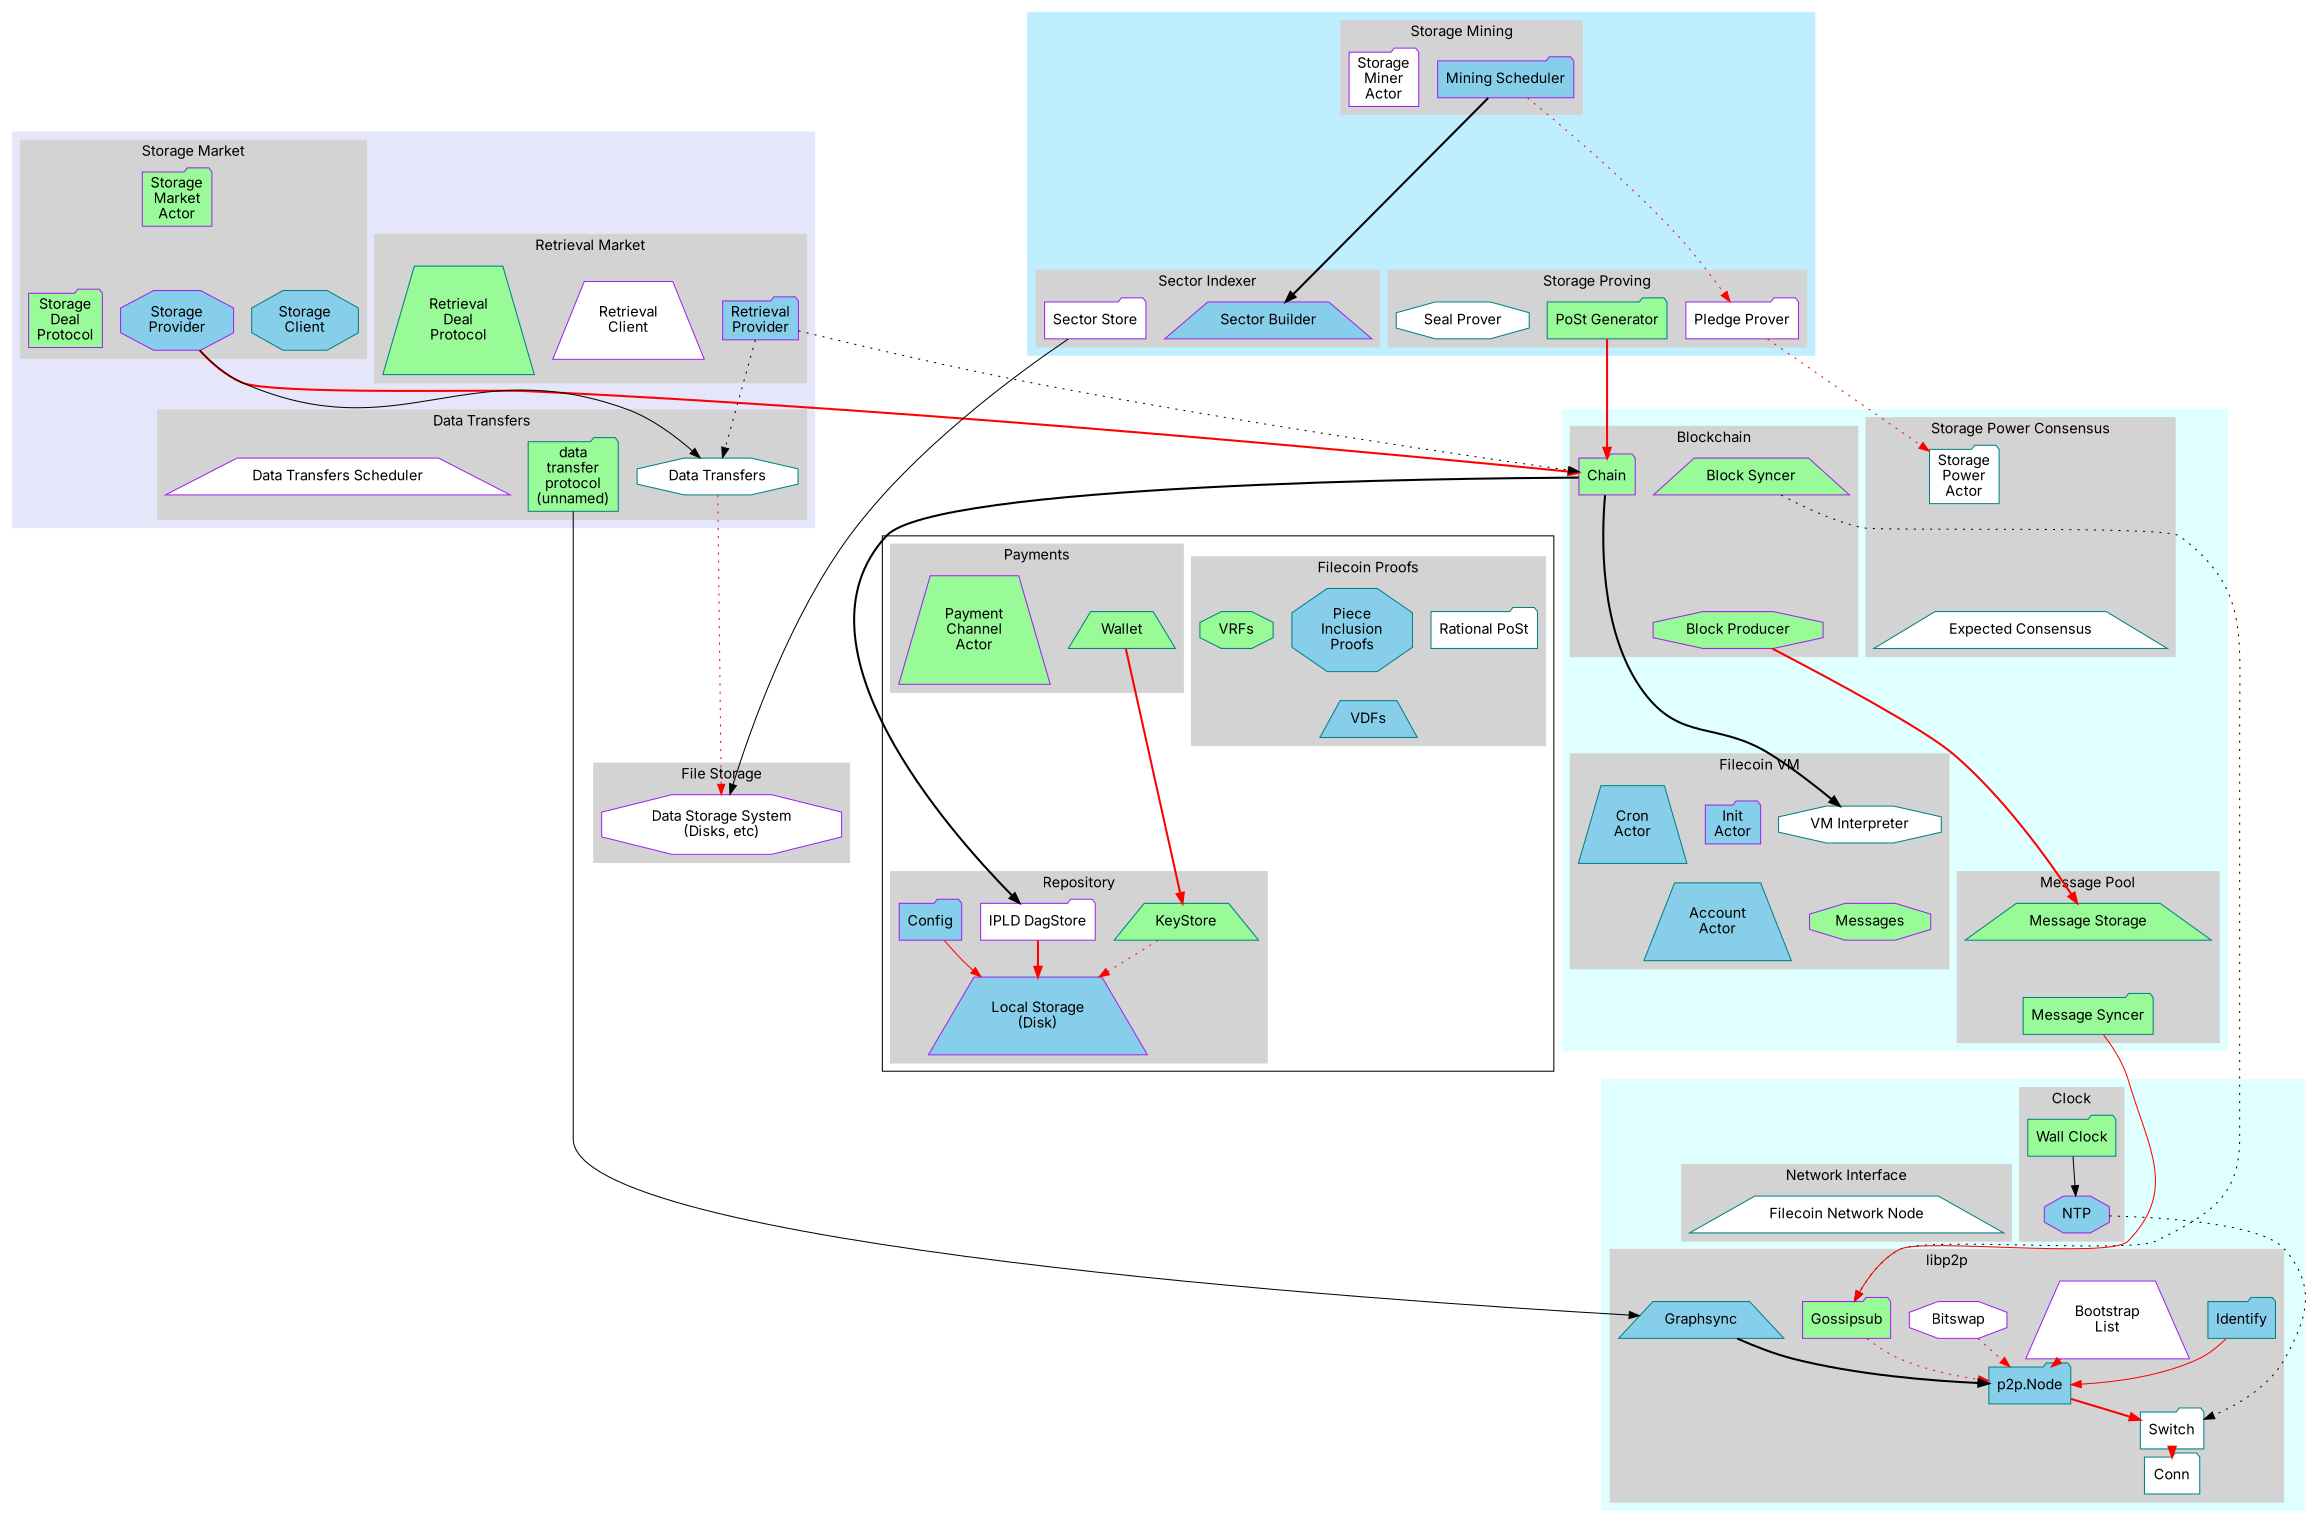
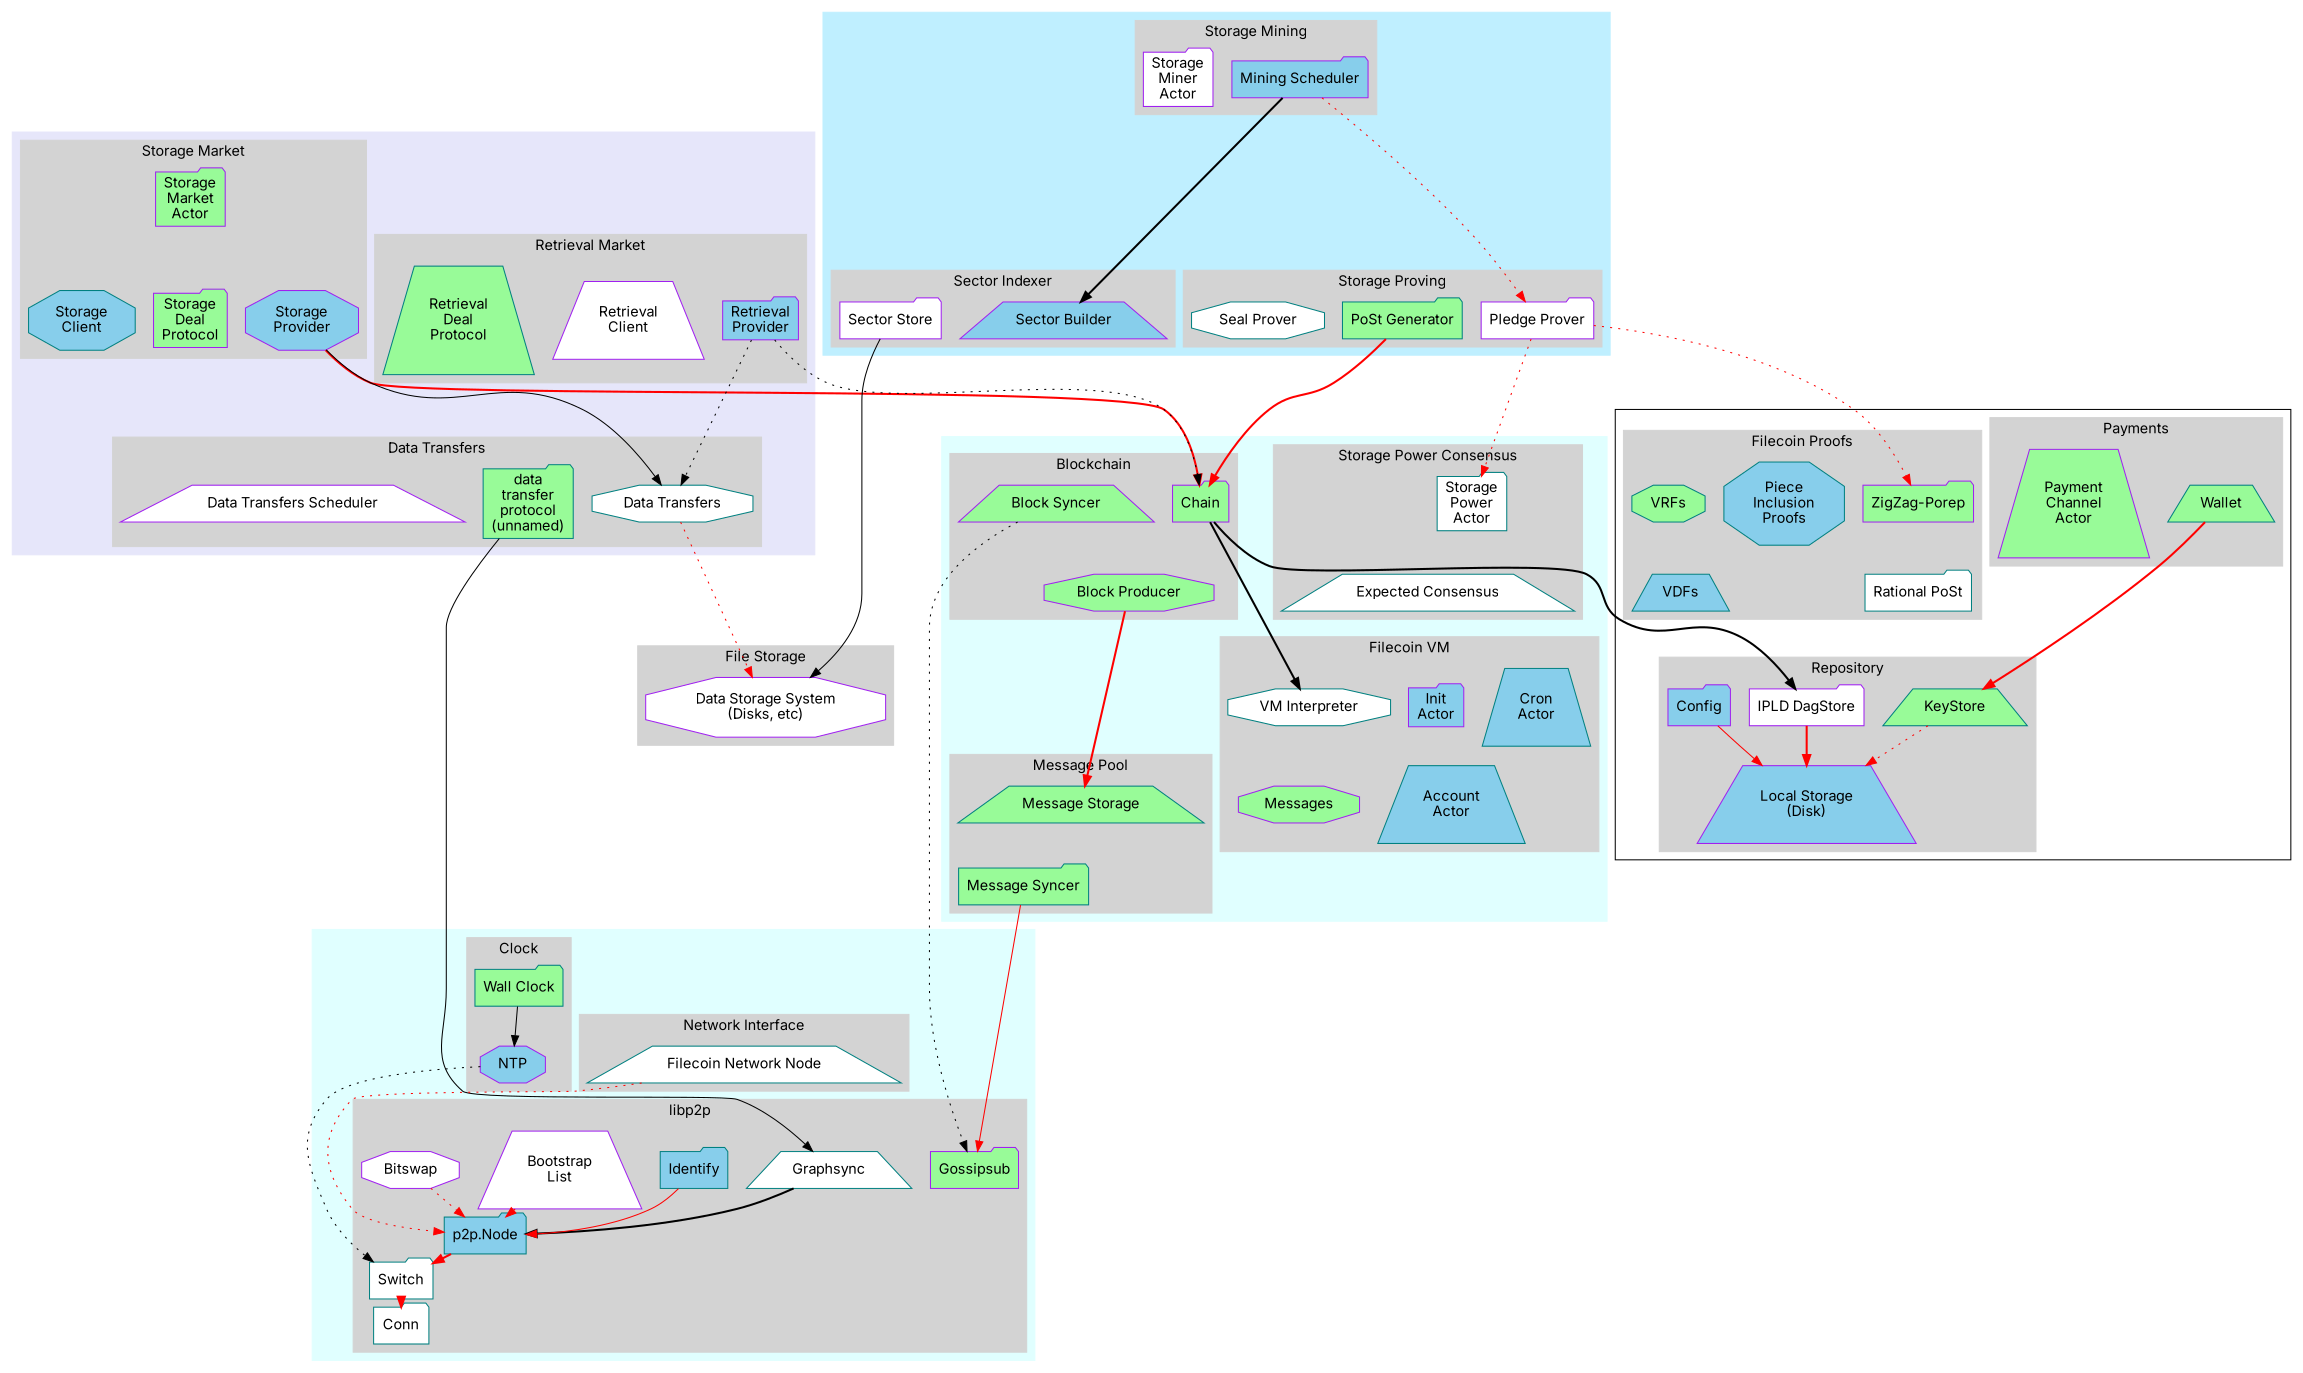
node "ZigZag-Porep": added
node "Graphsync": fillcolor skyblue -> white
edge "Gossipsub" -> "p2p.Node": now "Filecoin Network Node" -> "p2p.Node"
